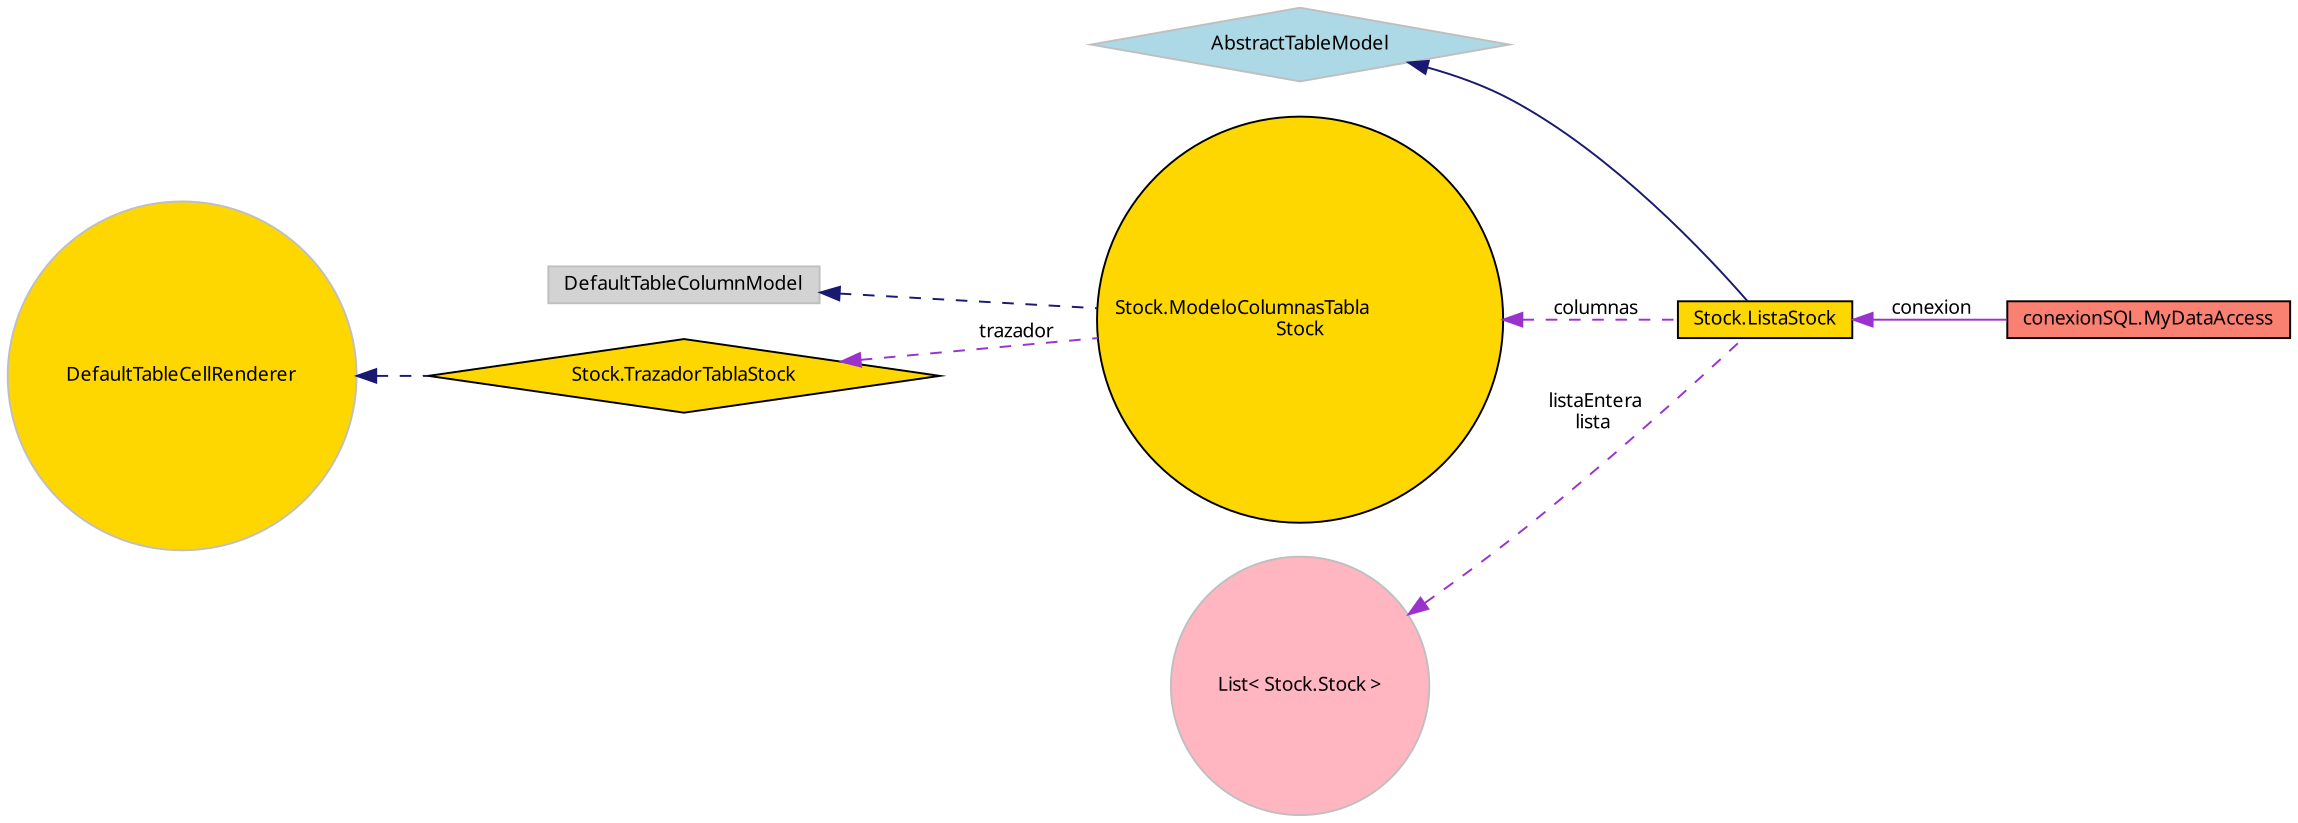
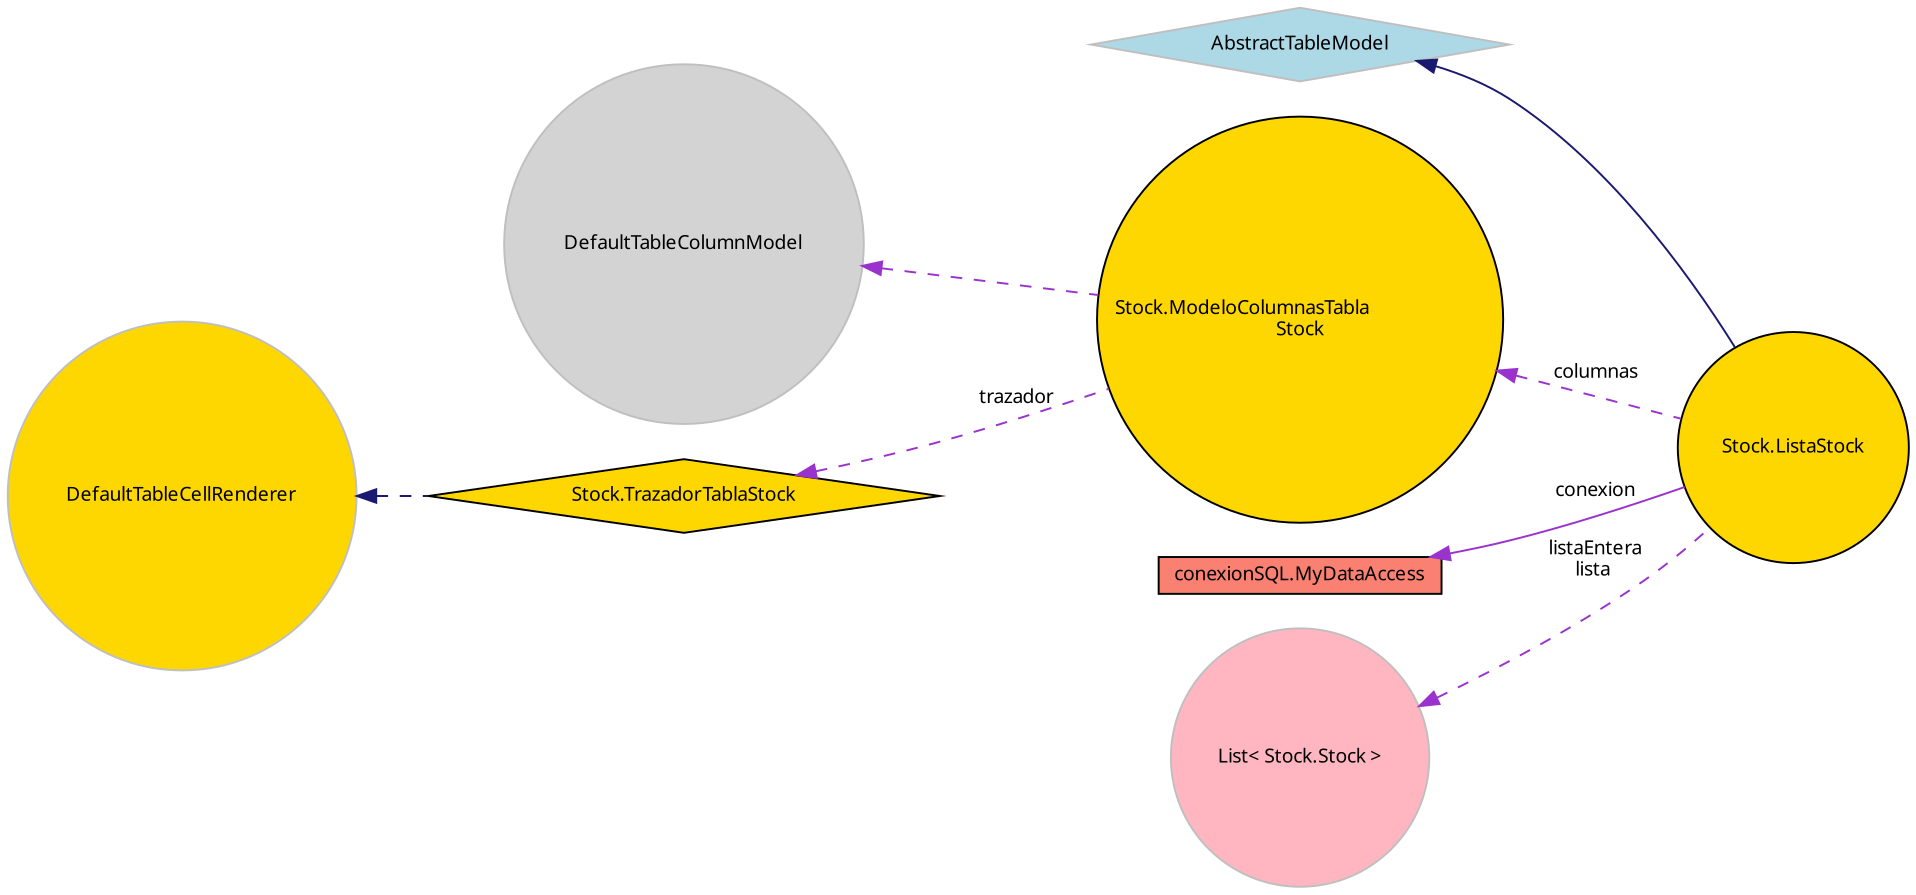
node "DefaultTableColumnModel": shape box -> circle
edge "Stock.ModeloColumnasTabla Stock" -> "DefaultTableColumnModel": color midnightblue -> darkorchid3
node "Stock.ListaStock": shape box -> circle
edge "conexionSQL.MyDataAccess" -> "Stock.ListaStock": reversed
